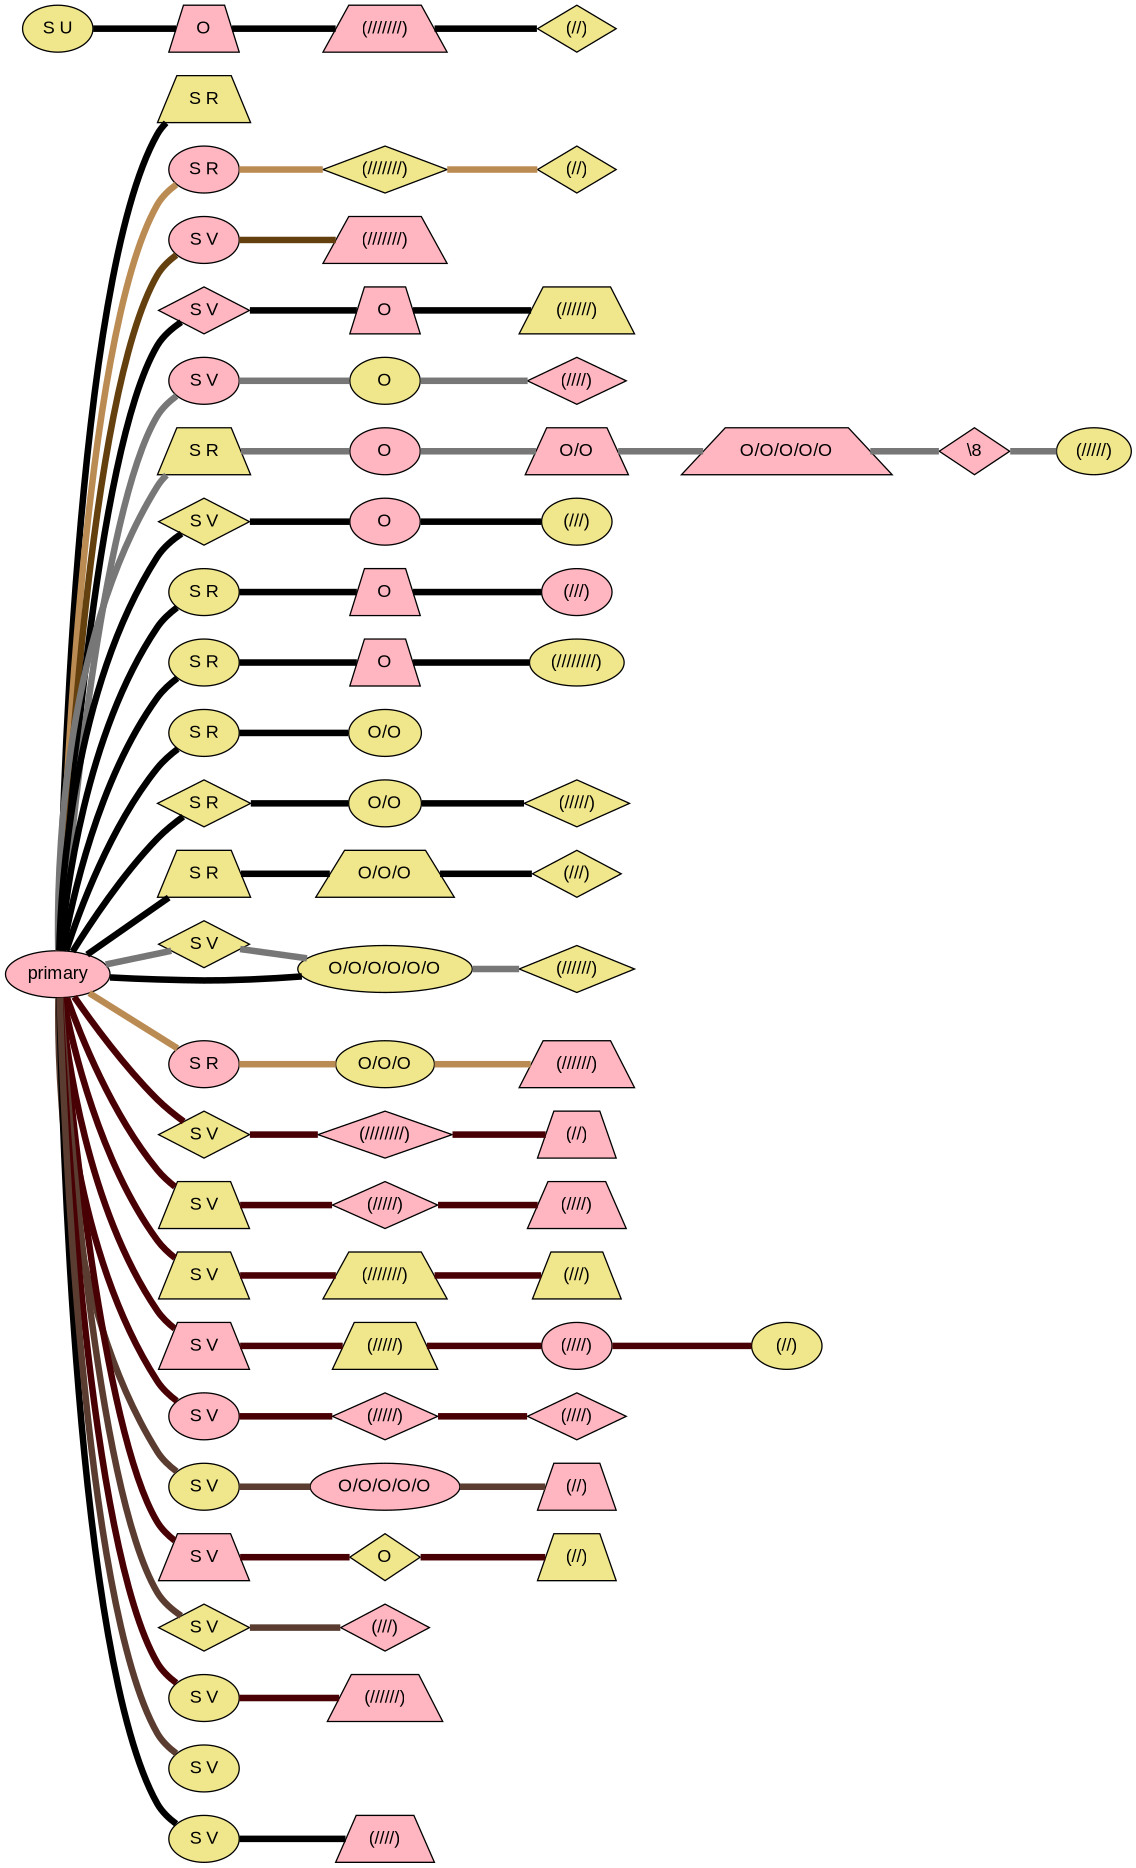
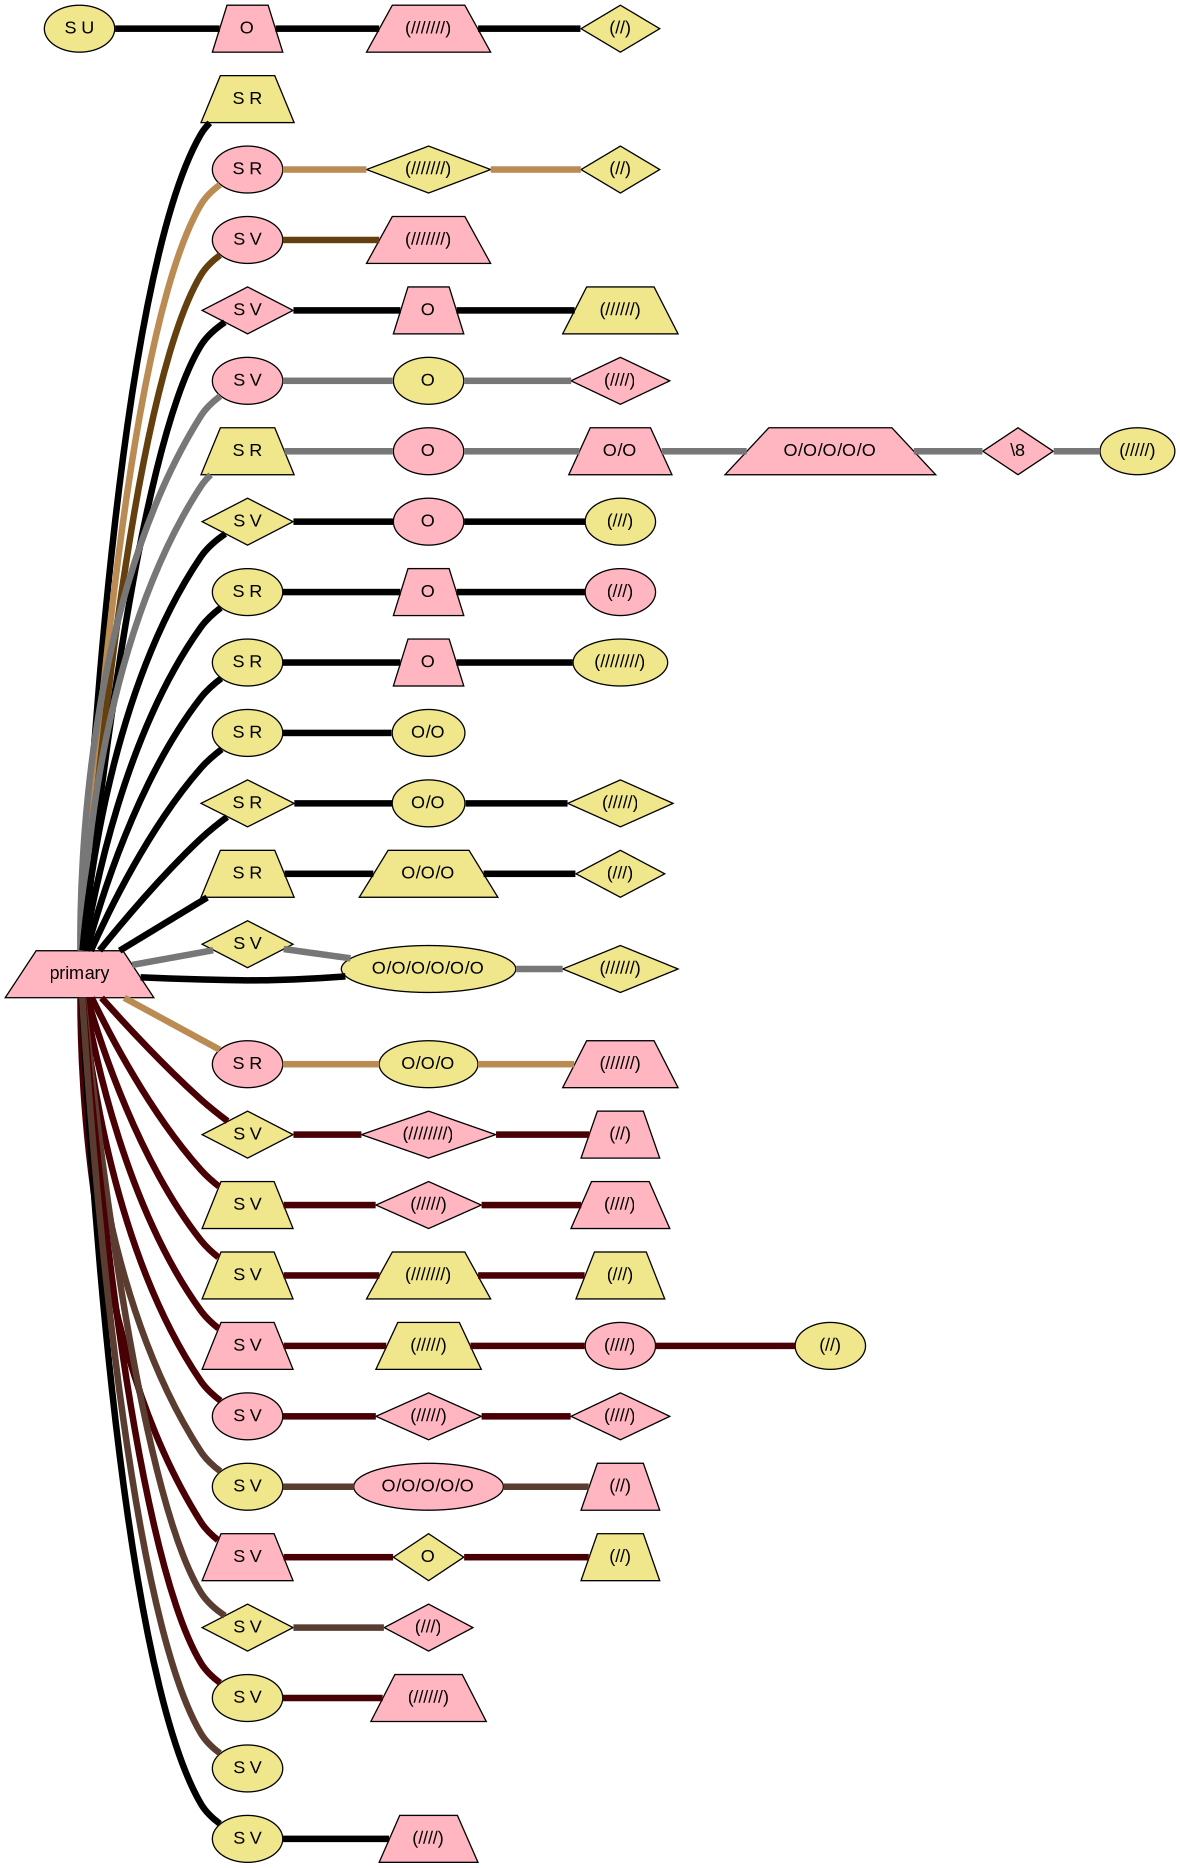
node "primary": shape ellipse -> trapezium
